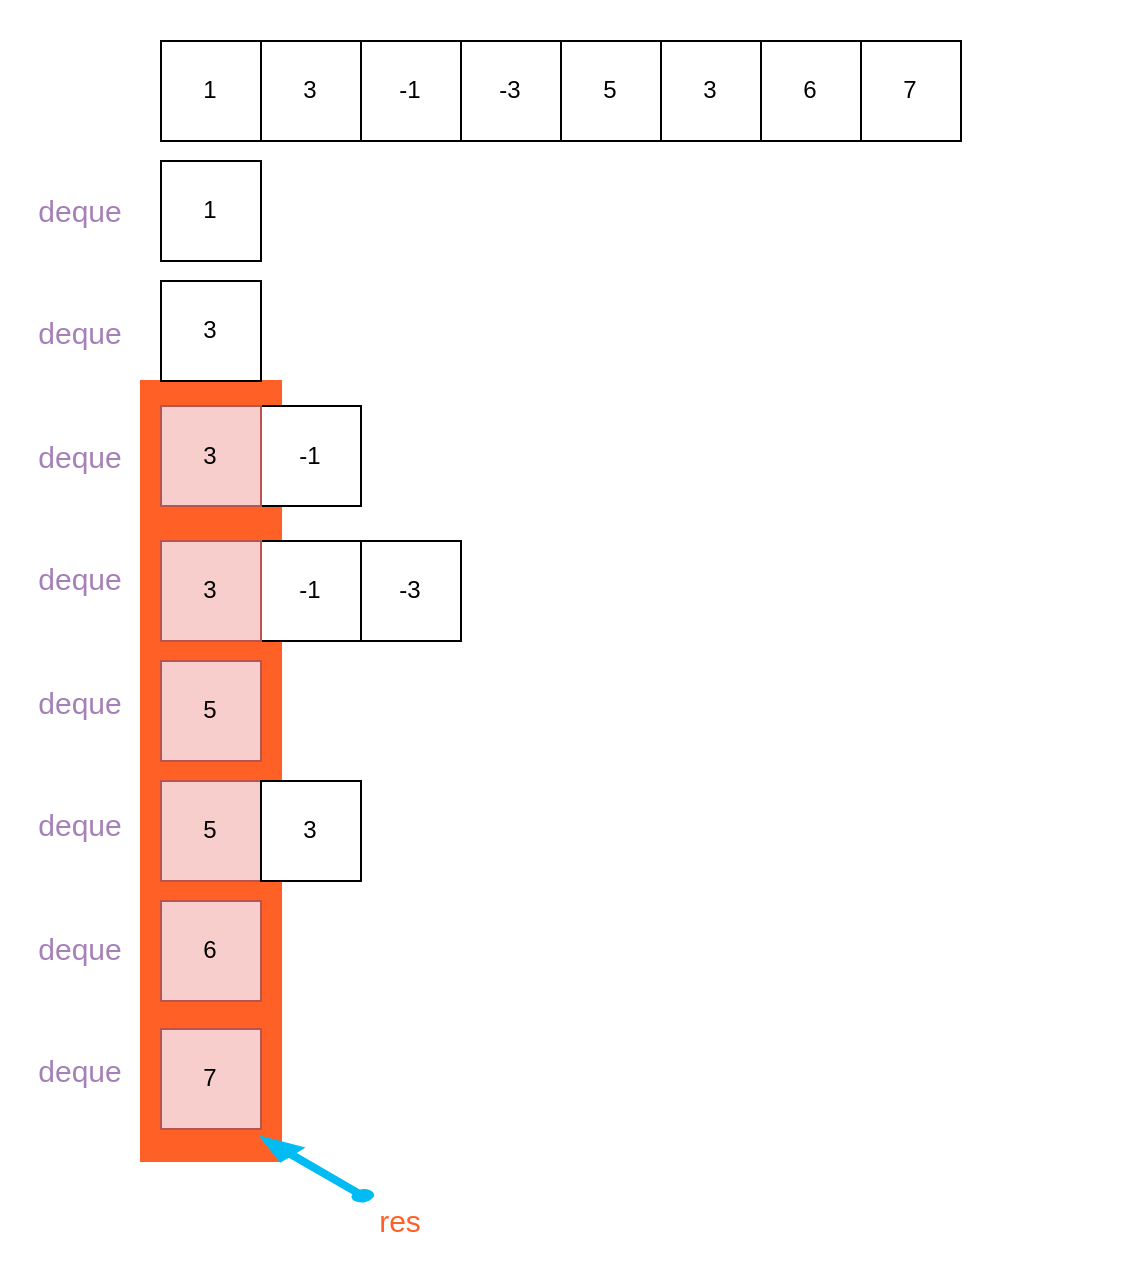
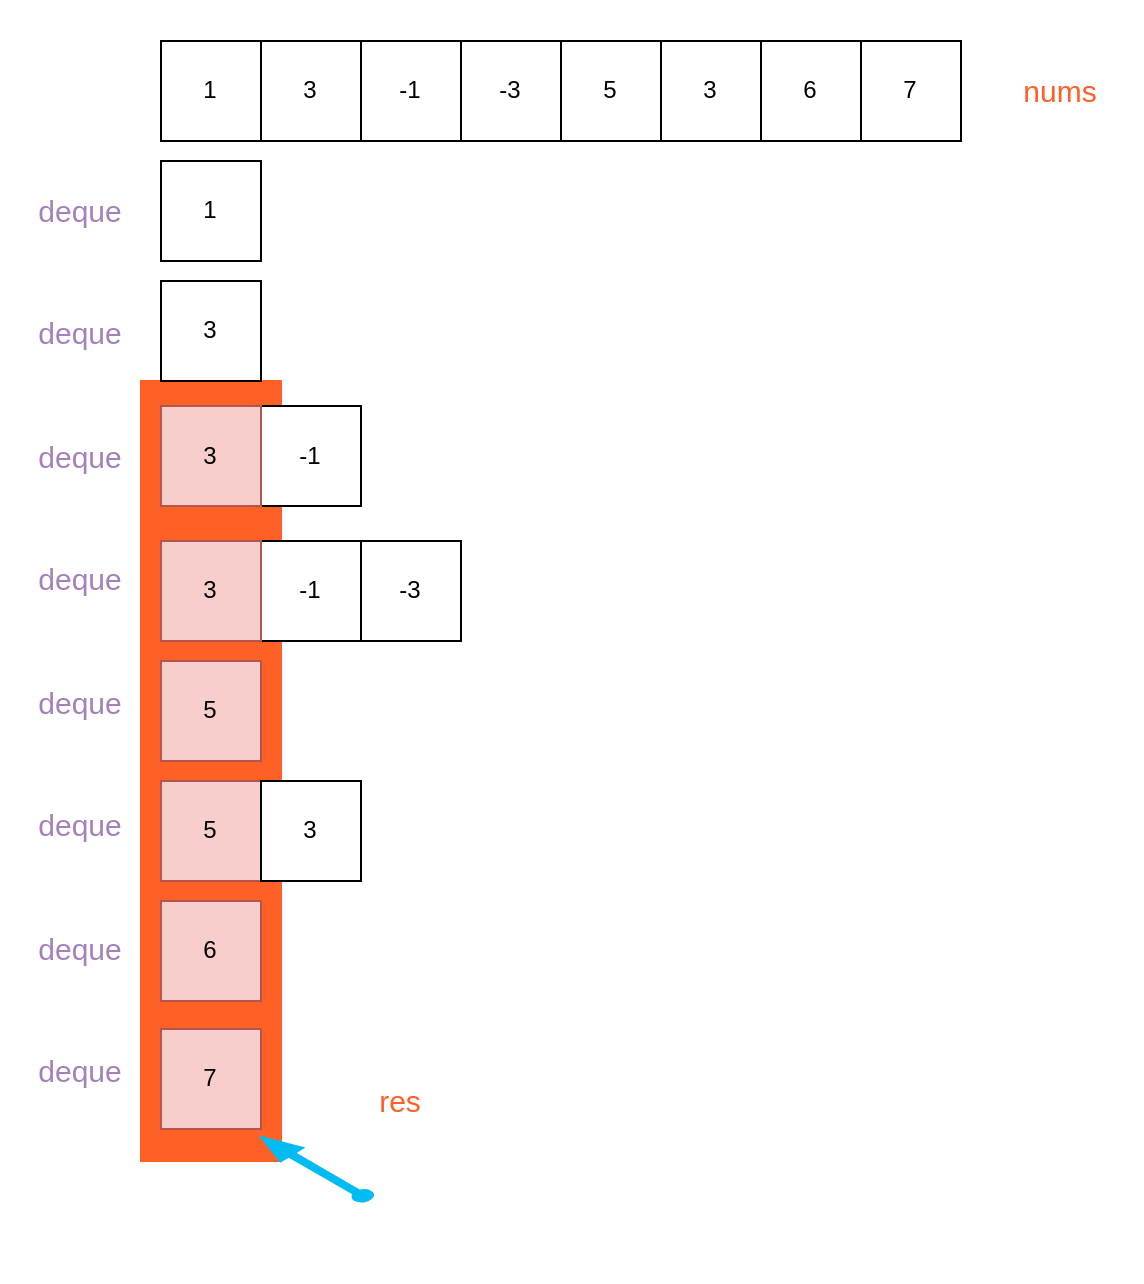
node "nums": added
node "res": moved (401, 1221) -> (401, 1101)
